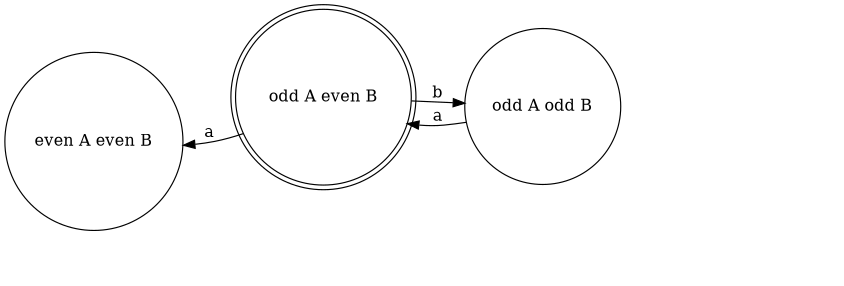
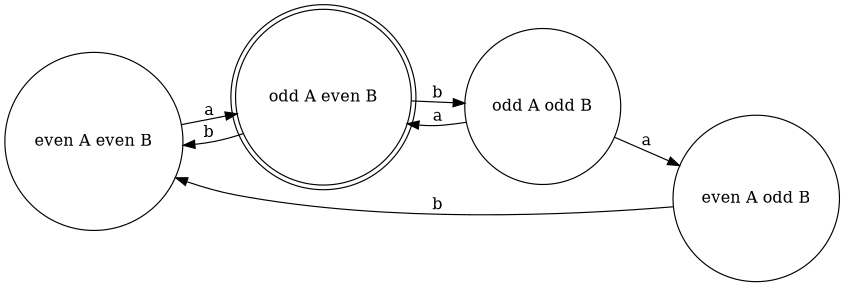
edge "even A even B" -> "odd A even B": added, label "a"
edge "odd A even B" -> "even A even B": label "a" -> "b"
node "even A odd B": added
